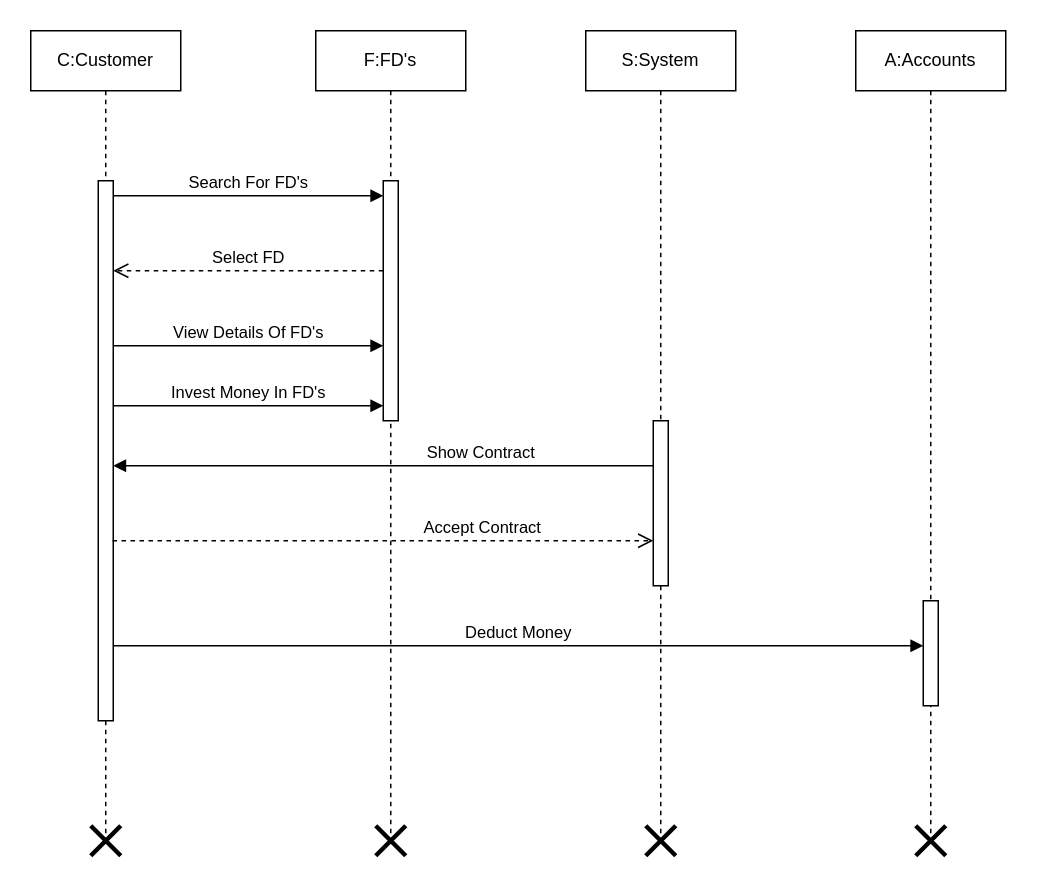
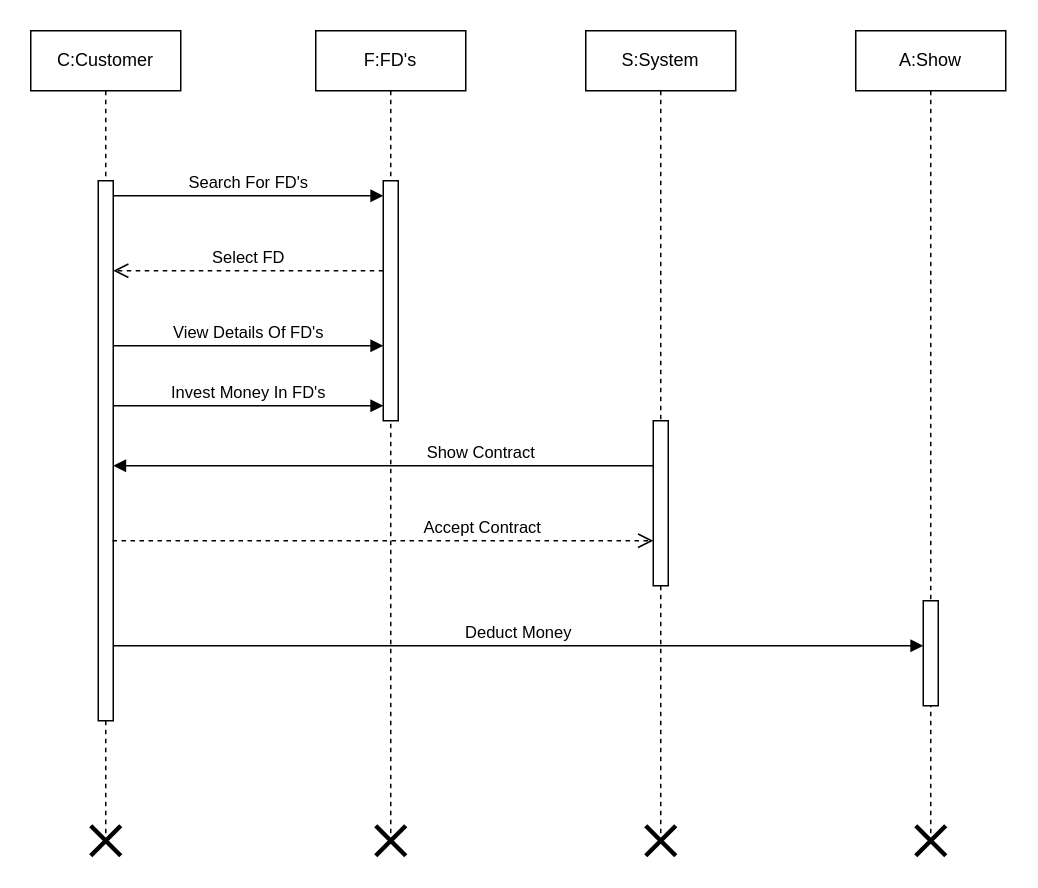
node "A:Accounts": label "A:Accounts" -> "A:Show"
